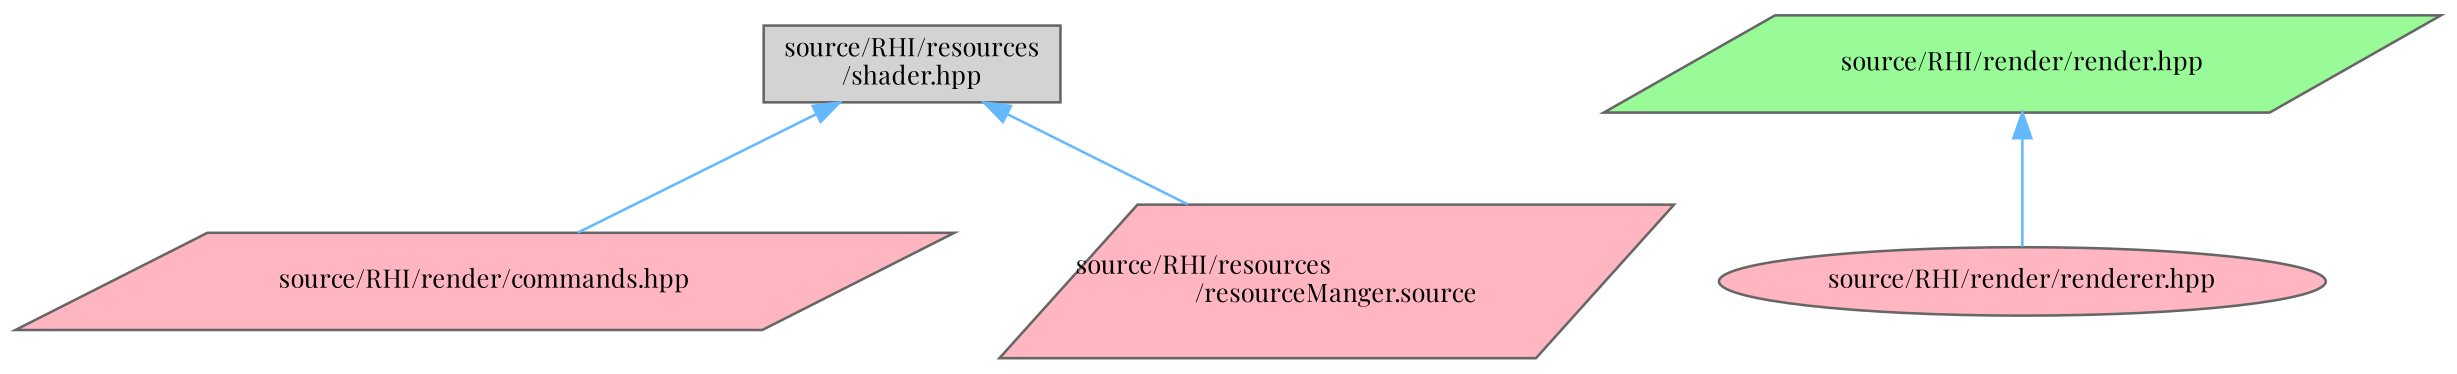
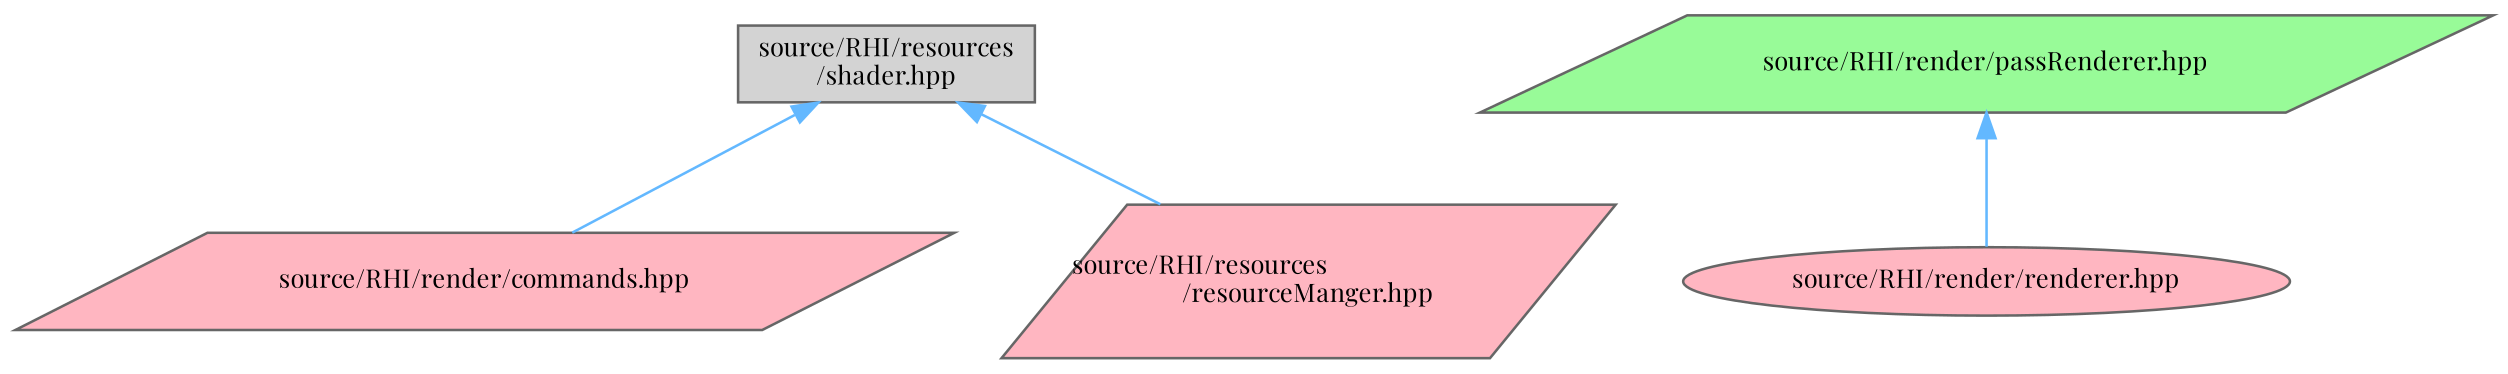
node "source/RHI/render/render.hpp": label "source/RHI/render/render.hpp" -> "source/RHI/render/passRenderer.hpp"
node "source/RHI/resources /resourceManger.source": label "source/RHI/resources /resourceManger.source" -> "source/RHI/resources /resourceManger.hpp"
